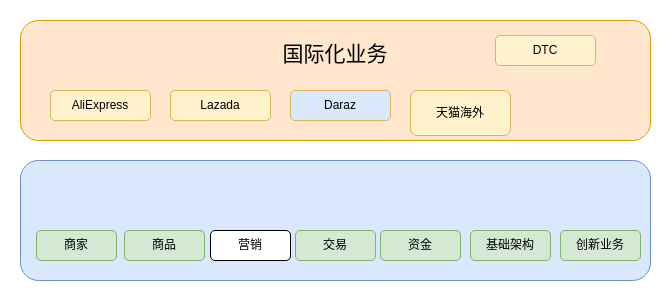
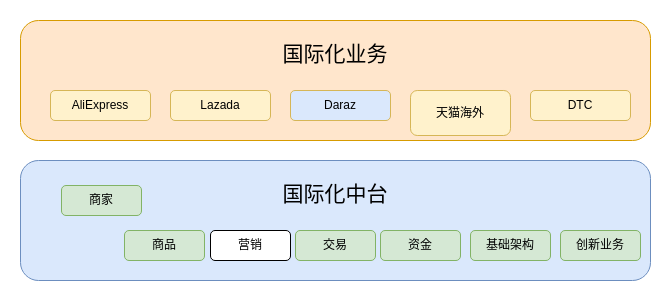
node "DTC": moved (546, 51) -> (581, 106)
node "国际化中台": added
node "商家": moved (77, 246) -> (102, 201)
